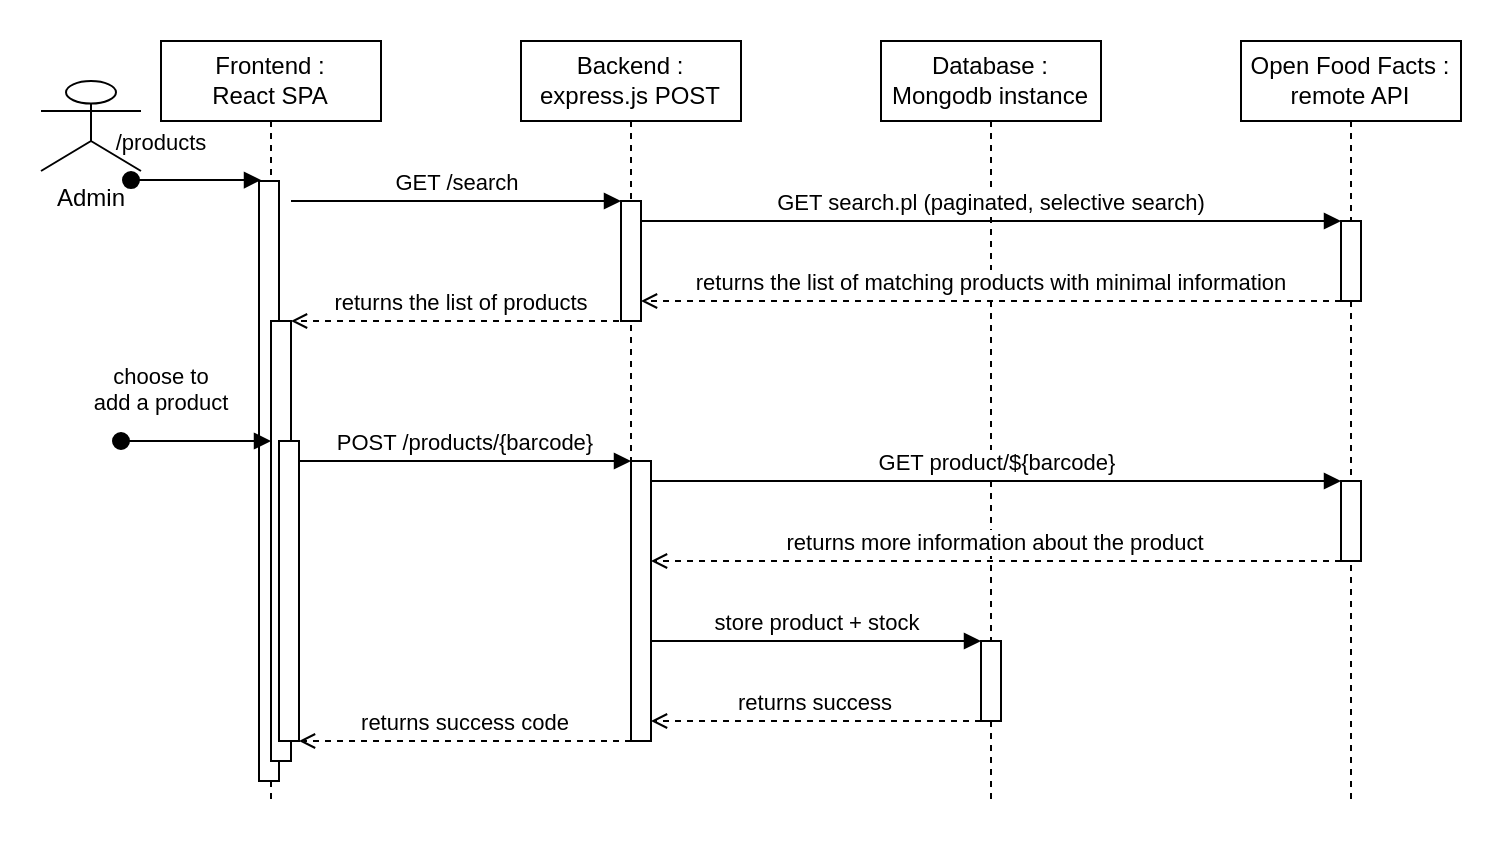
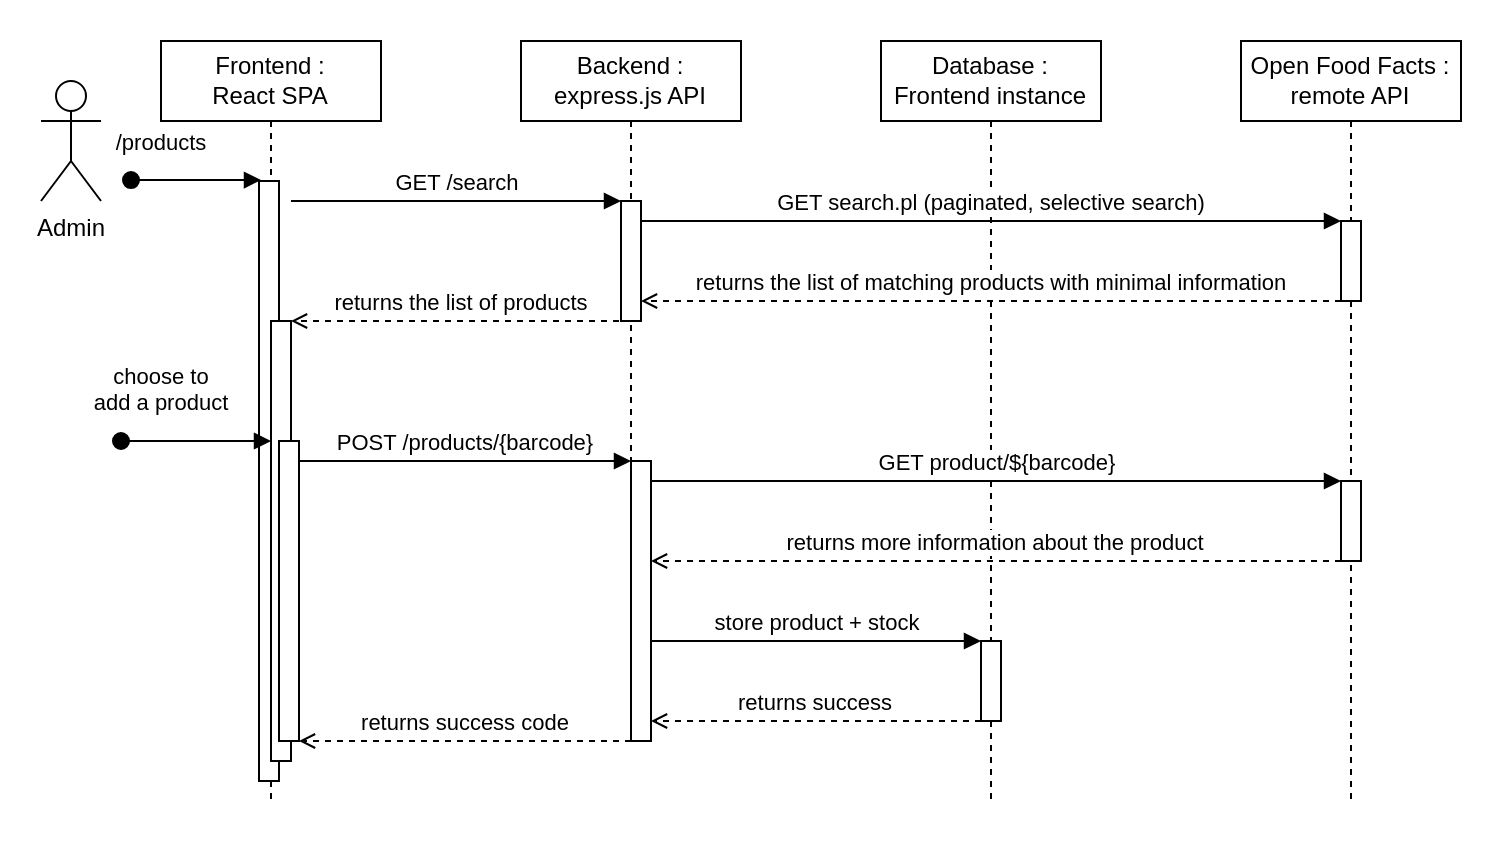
node "Backend : express.js POST": label "Backend : express.js POST" -> "Backend : express.js API"
node "Database : Mongodb instance": label "Database : Mongodb instance" -> "Database : Frontend instance"
node "Admin": size 100x90 -> 60x120
